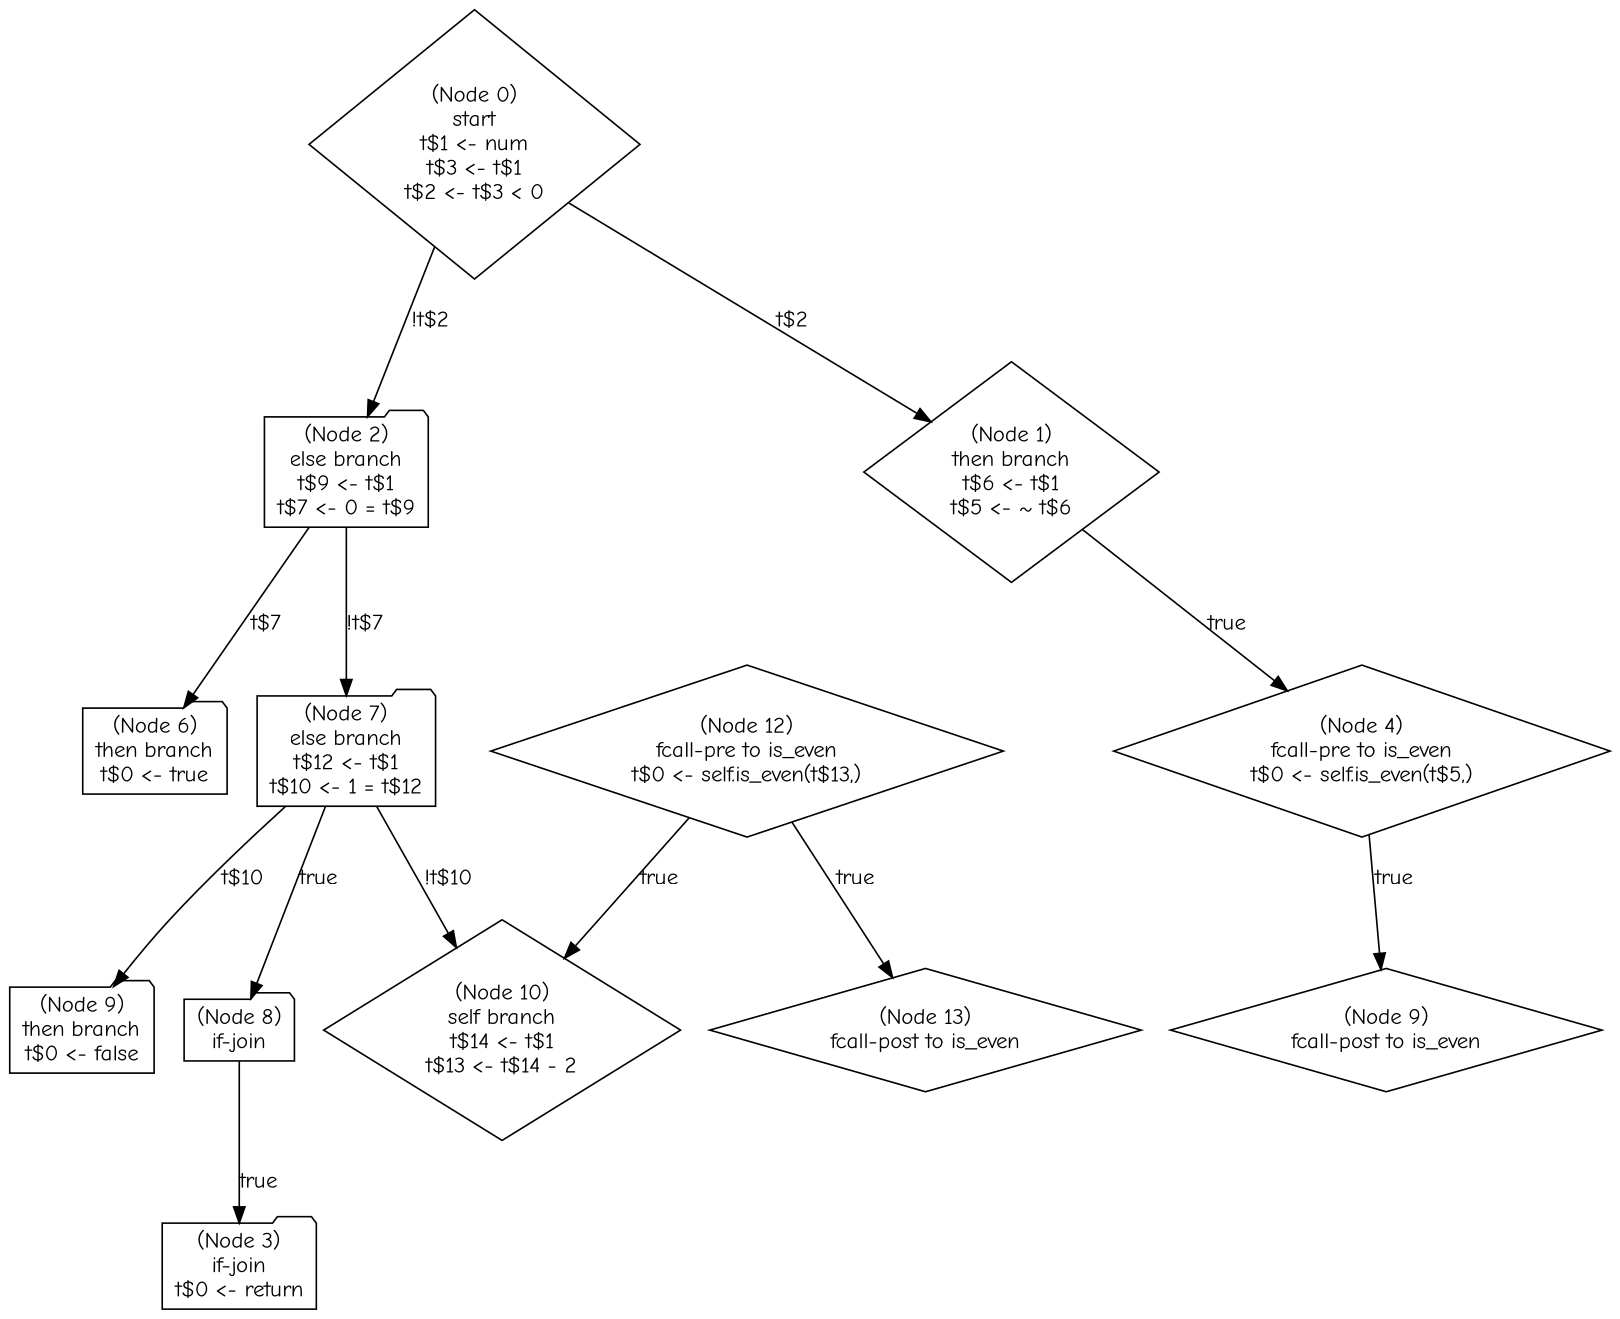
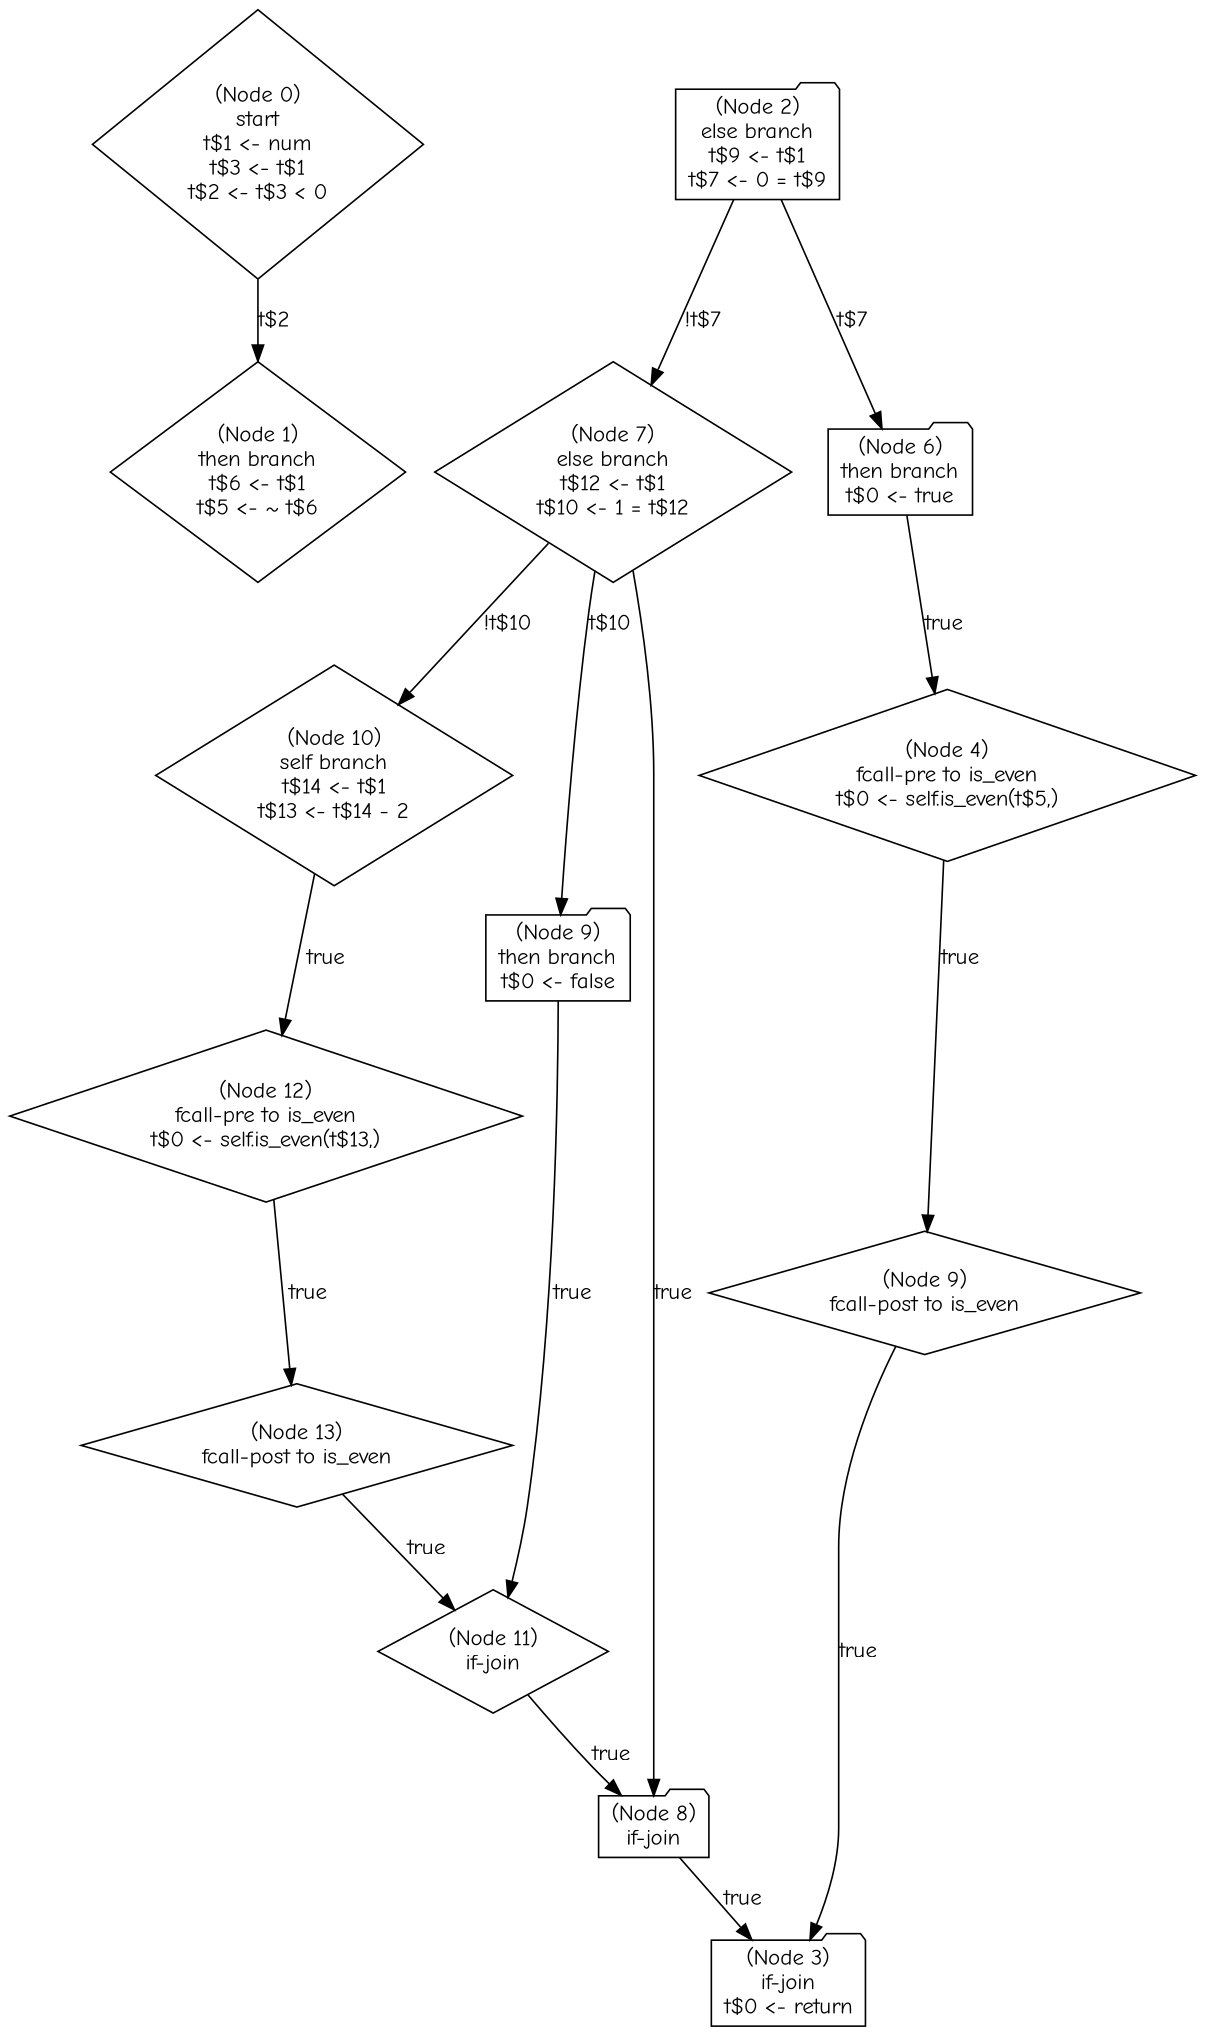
edge "(Node 0) start t$1 <- num t$3 <- t$1 t$2 <- t$3 < 0" -> "(Node 2) else branch t$9 <- t$1 t$7 <- 0 = t$9": removed, label "!t$2"
edge "(Node 1) then branch t$6 <- t$1 t$5 <- ~ t$6" -> "(Node 4) fcall-pre to is_even t$0 <- self.is_even(t$5,)": now "(Node 6) then branch t$0 <- true" -> "(Node 4) fcall-pre to is_even t$0 <- self.is_even(t$5,)"
node "(Node 7) else branch t$12 <- t$1 t$10 <- 1 = t$12": shape folder -> diamond
edge "(Node 12) fcall-pre to is_even t$0 <- self.is_even(t$13,)" -> "(Node 10) self branch t$14 <- t$1 t$13 <- t$14 - 2": reversed
edge "(Node 9) fcall-post to is_even" -> "(Node 3) if-join t$0 <- return": added, label "true"
node "(Node 11) if-join": added
